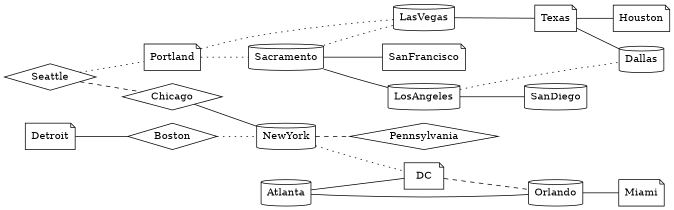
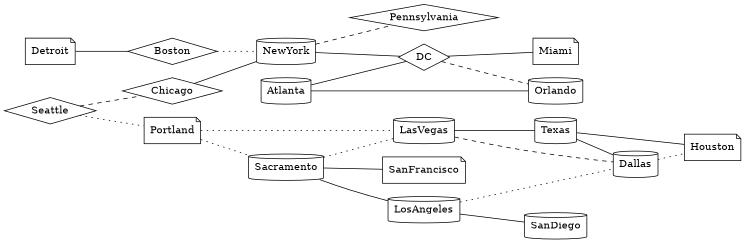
node "Texas": shape note -> cylinder
edge "LasVegas" -- "Dallas": added
edge "Houston" -- "Dallas": added
edge "NewYork" -- "DC": style dotted -> solid
node "DC": shape note -> diamond
edge "Orlando" -- "Miami": now "DC" -- "Miami"
